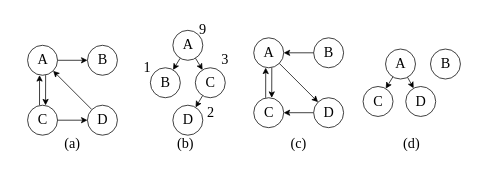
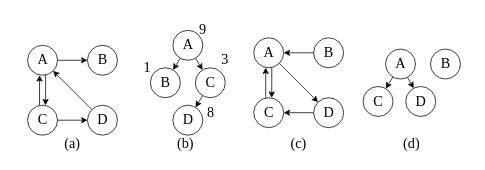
node "2": label "2" -> "8"
